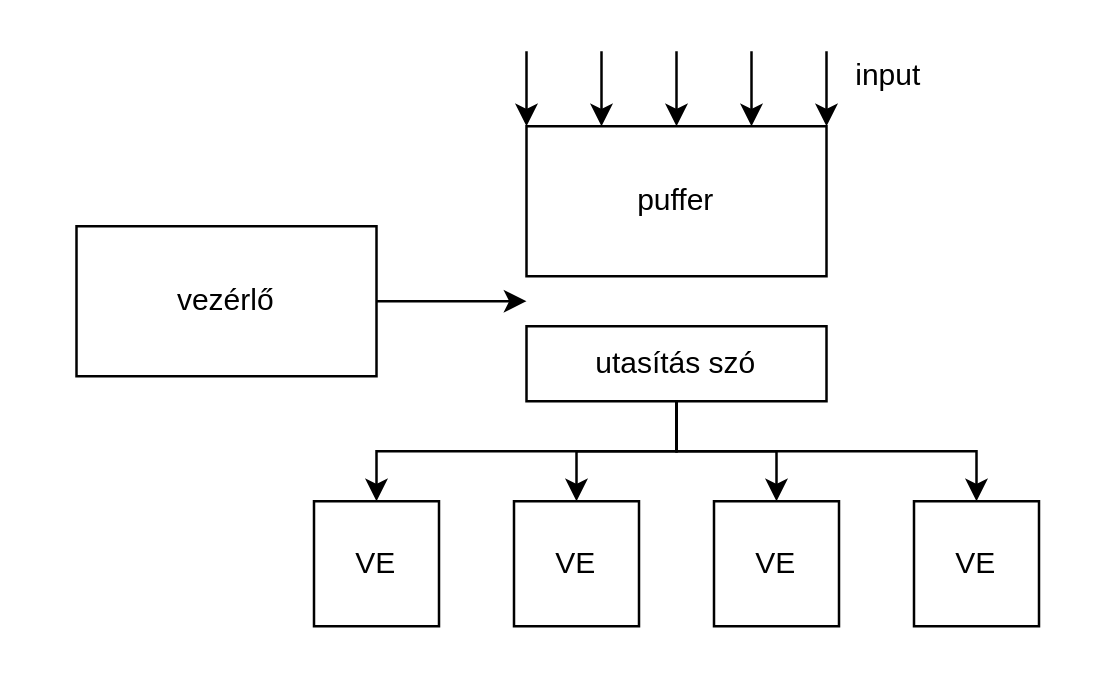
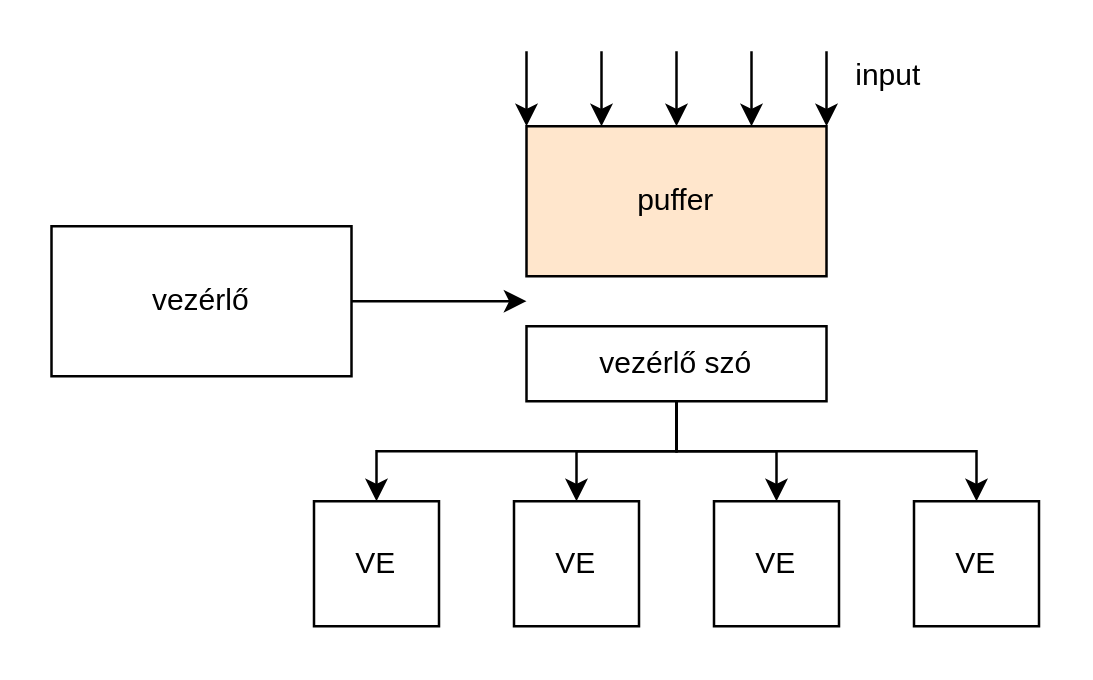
node "puffer": fillcolor #ffffff -> #ffe6cc
node "vezérlő": moved (226, 301) -> (201, 301)
node "utasítás szó": label "utasítás szó" -> "vezérlő szó"
